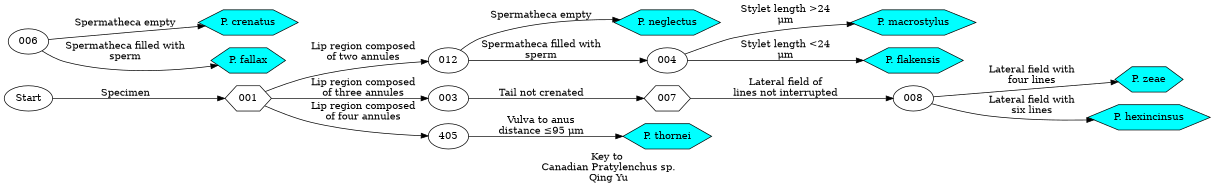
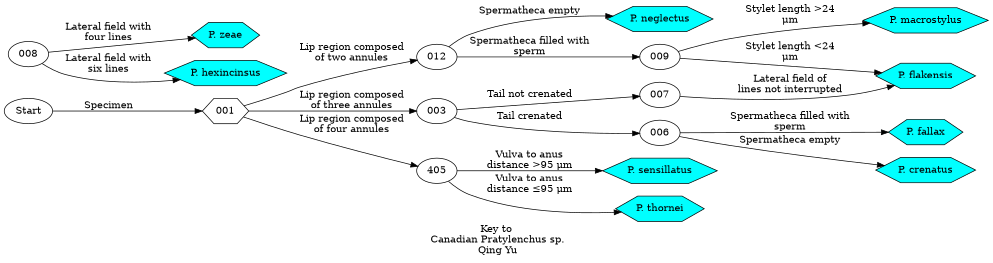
node "004": label "004" -> "009"
node "007": shape hexagon -> ellipse
edge "007" -> "008": now "007" -> "P. flakensis"
edge "003" -> "006": added, label "Tail crenated"
node "P. sensillatus": added
